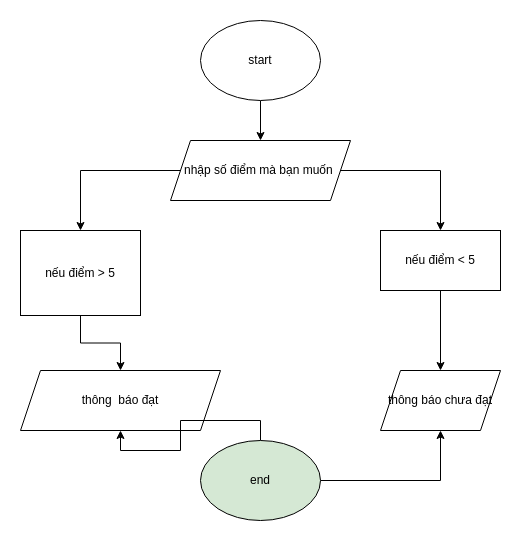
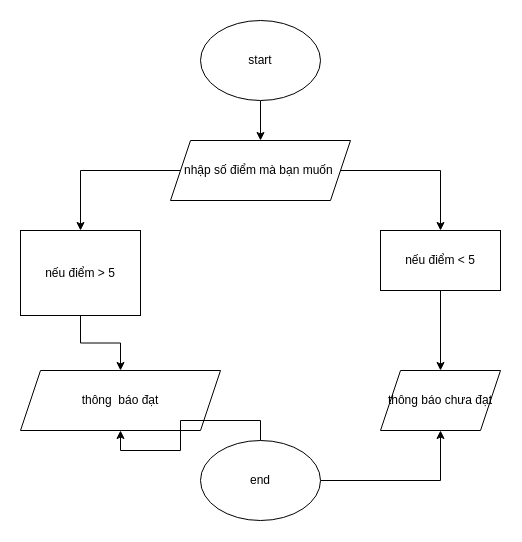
node "end": fillcolor #d5e8d4 -> #ffffff
